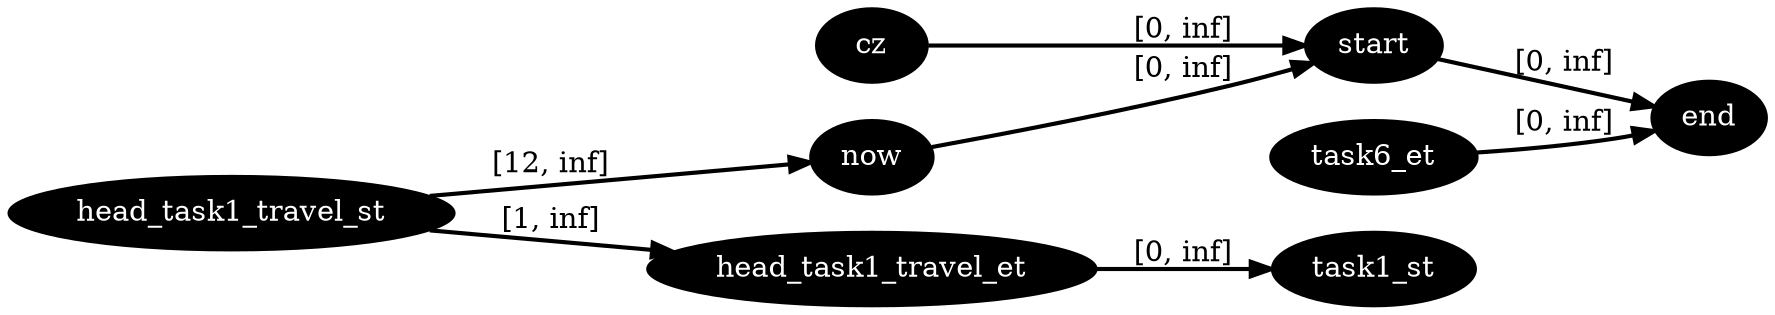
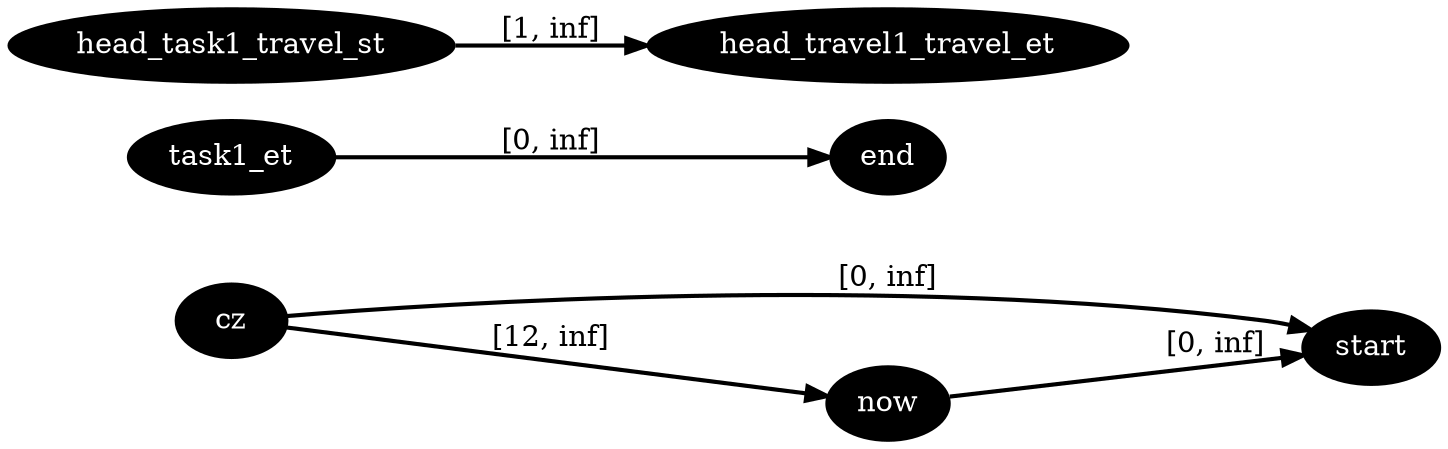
edge "start" -> "end": removed, label "[0, inf]"
node "task6_et": label "task6_et" -> "task1_et"
edge "head_task1_travel_st" -> "now": now "cz" -> "now"
node "head_task1_travel_et": label "head_task1_travel_et" -> "head_travel1_travel_et"
node "task1_st": removed
